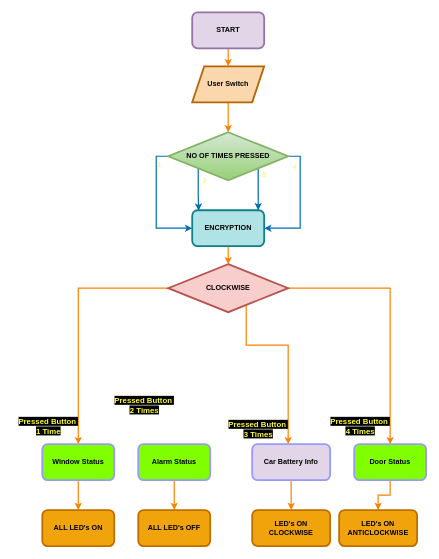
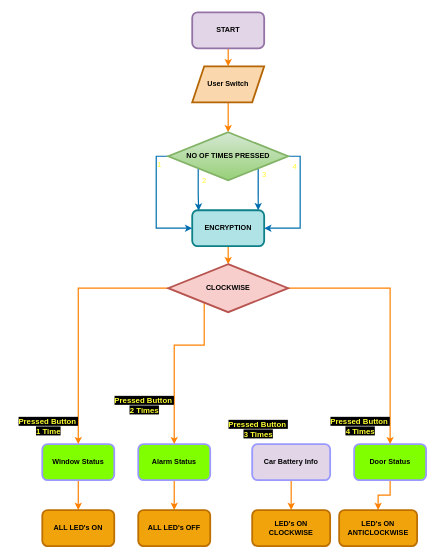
edge "CLOCKWISE" -> "Car Battery Info": removed
edge "CLOCKWISE" -> "Alarm Status": added
